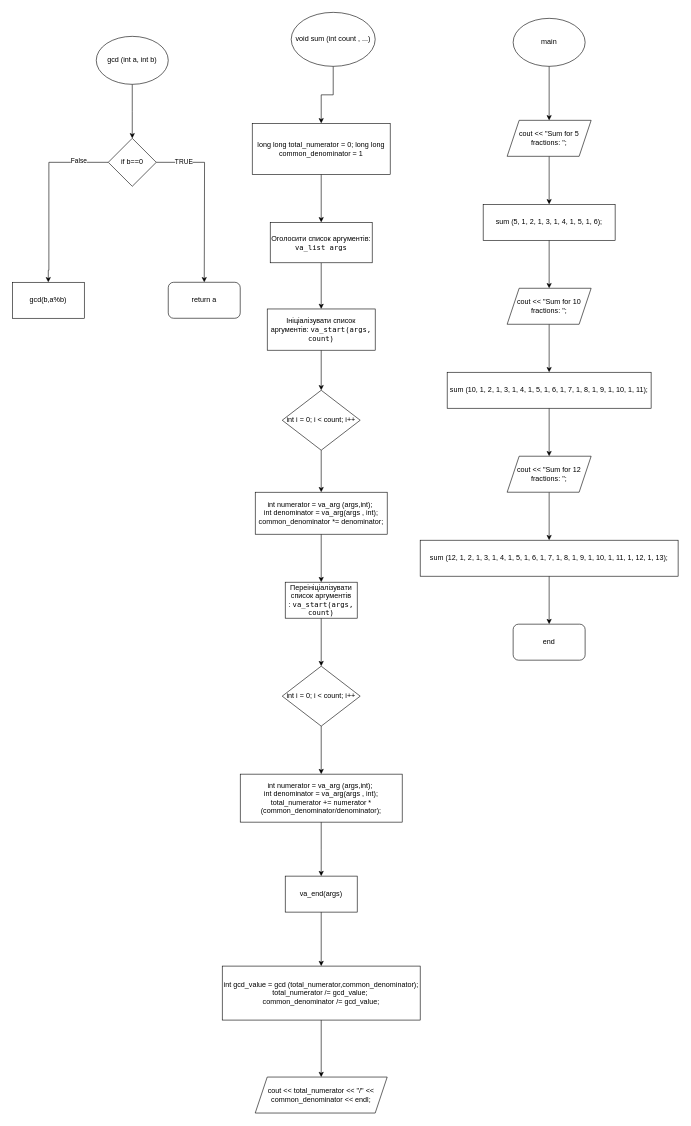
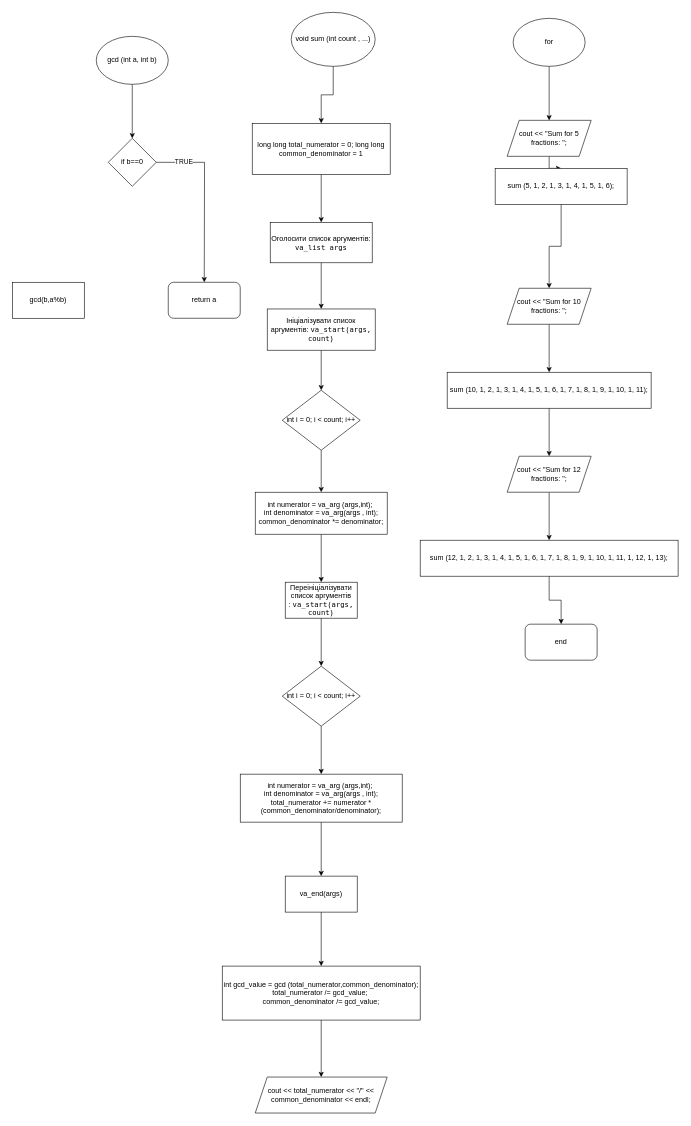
node "main": label "main" -> "for"
edge "if b==0" -> "gcd(b,a%b)": removed, label "False"
node "sum (5, 1, 2, 1, 3, 1, 4, 1, 5, 1, 6);": moved (549, 222) -> (561, 186)
node "end": moved (549, 642) -> (561, 642)
